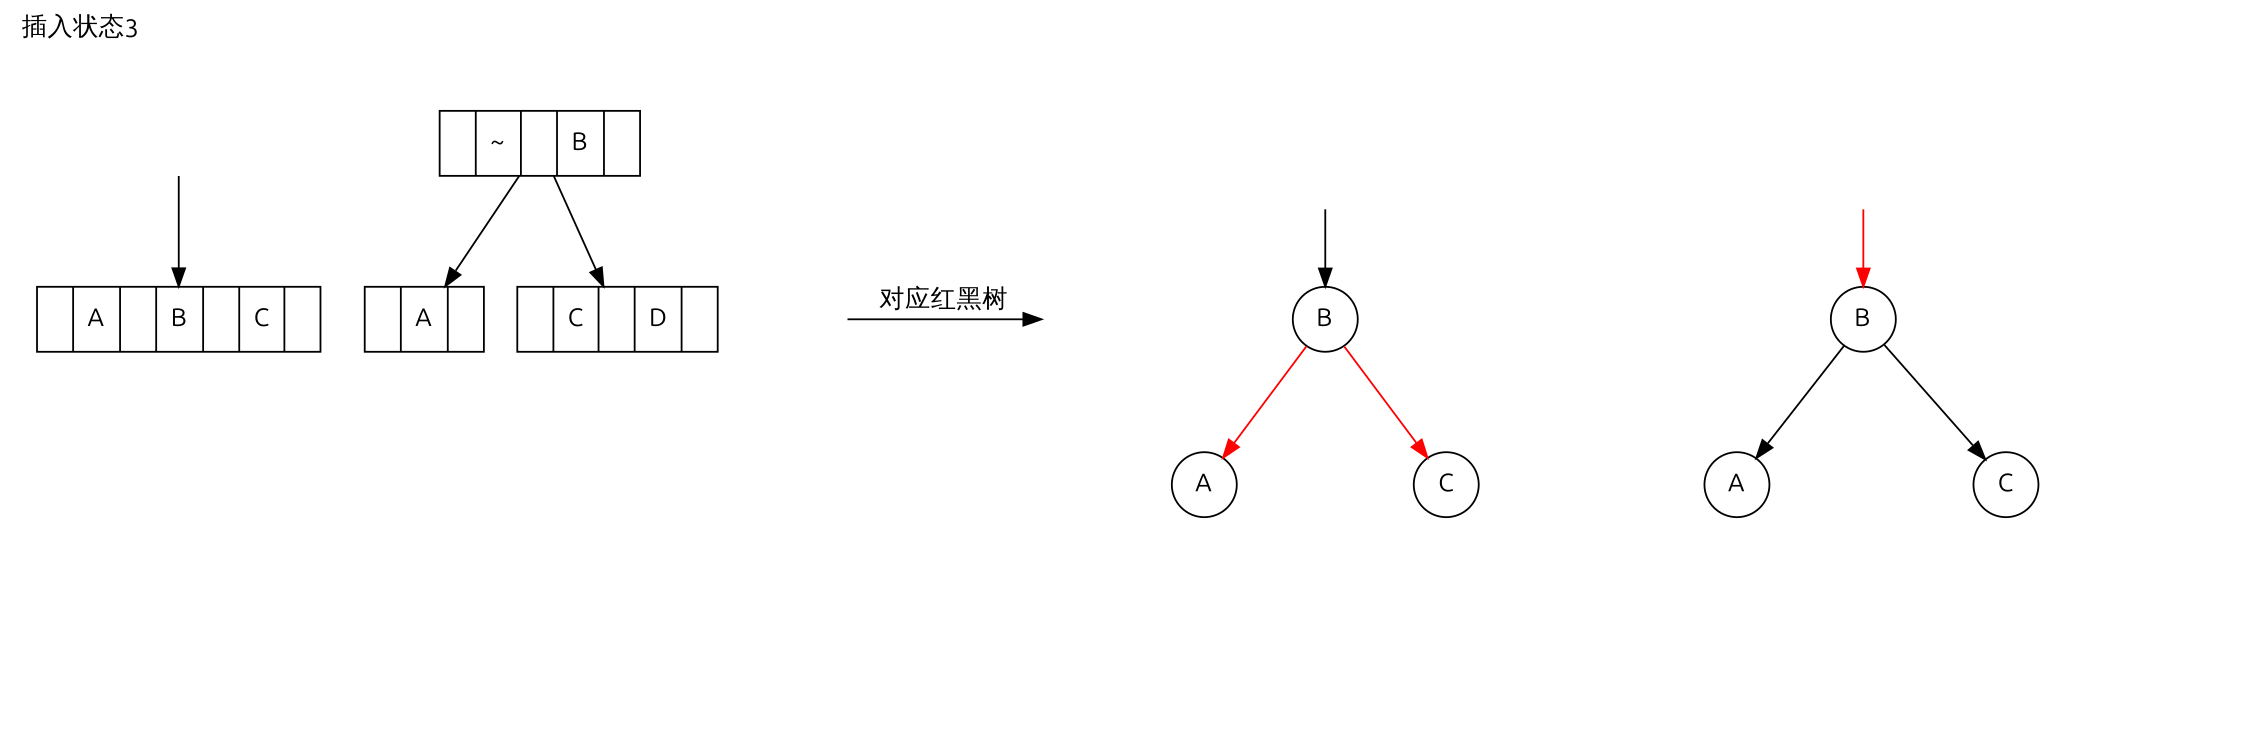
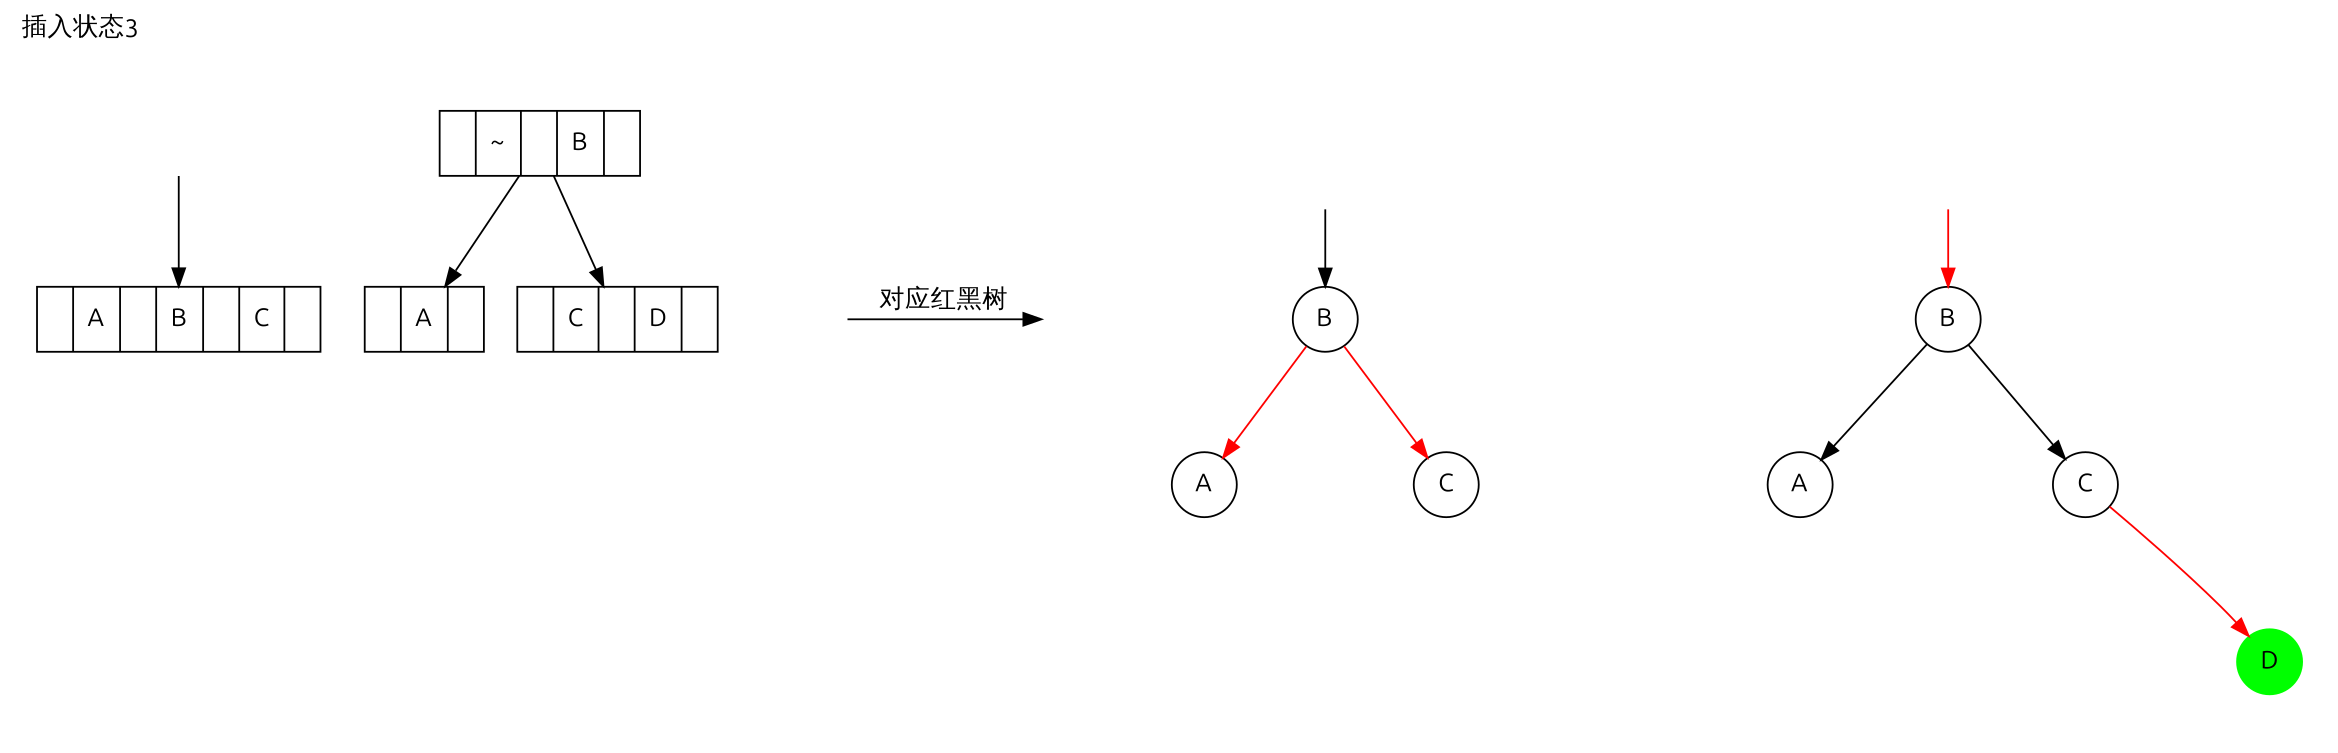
node "D": added
